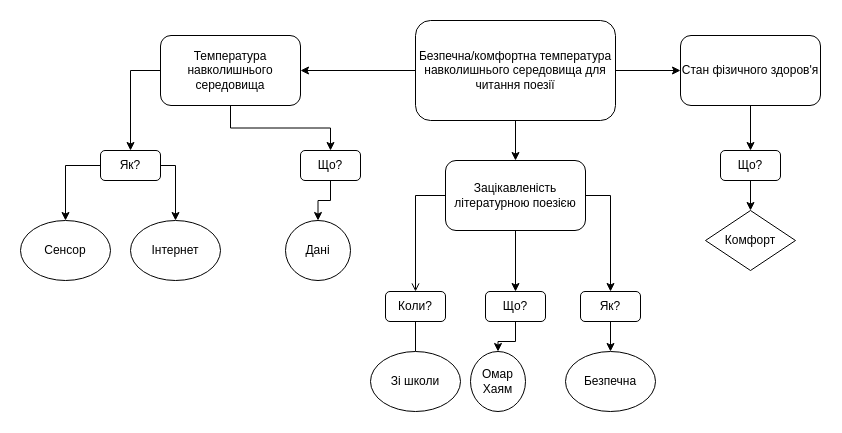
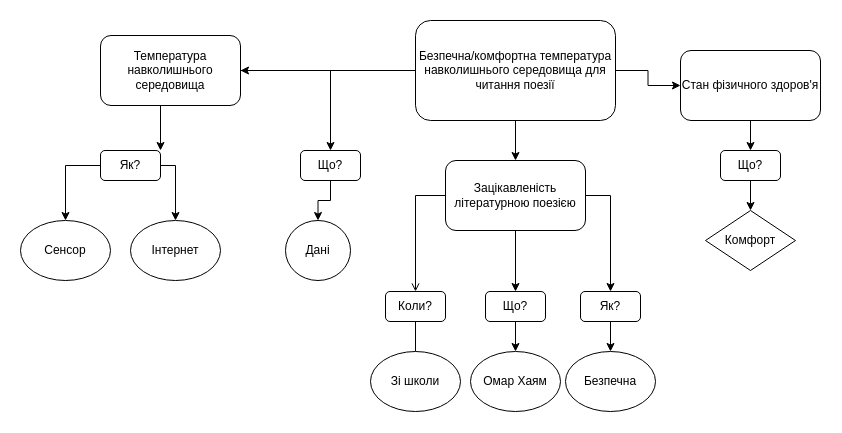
node "Температура навколишнього середовища": moved (231, 71) -> (171, 71)
node "Стан фізичного здоров'я": moved (751, 71) -> (751, 86)
node "Омар Хаям": size 55x60 -> 90x60
